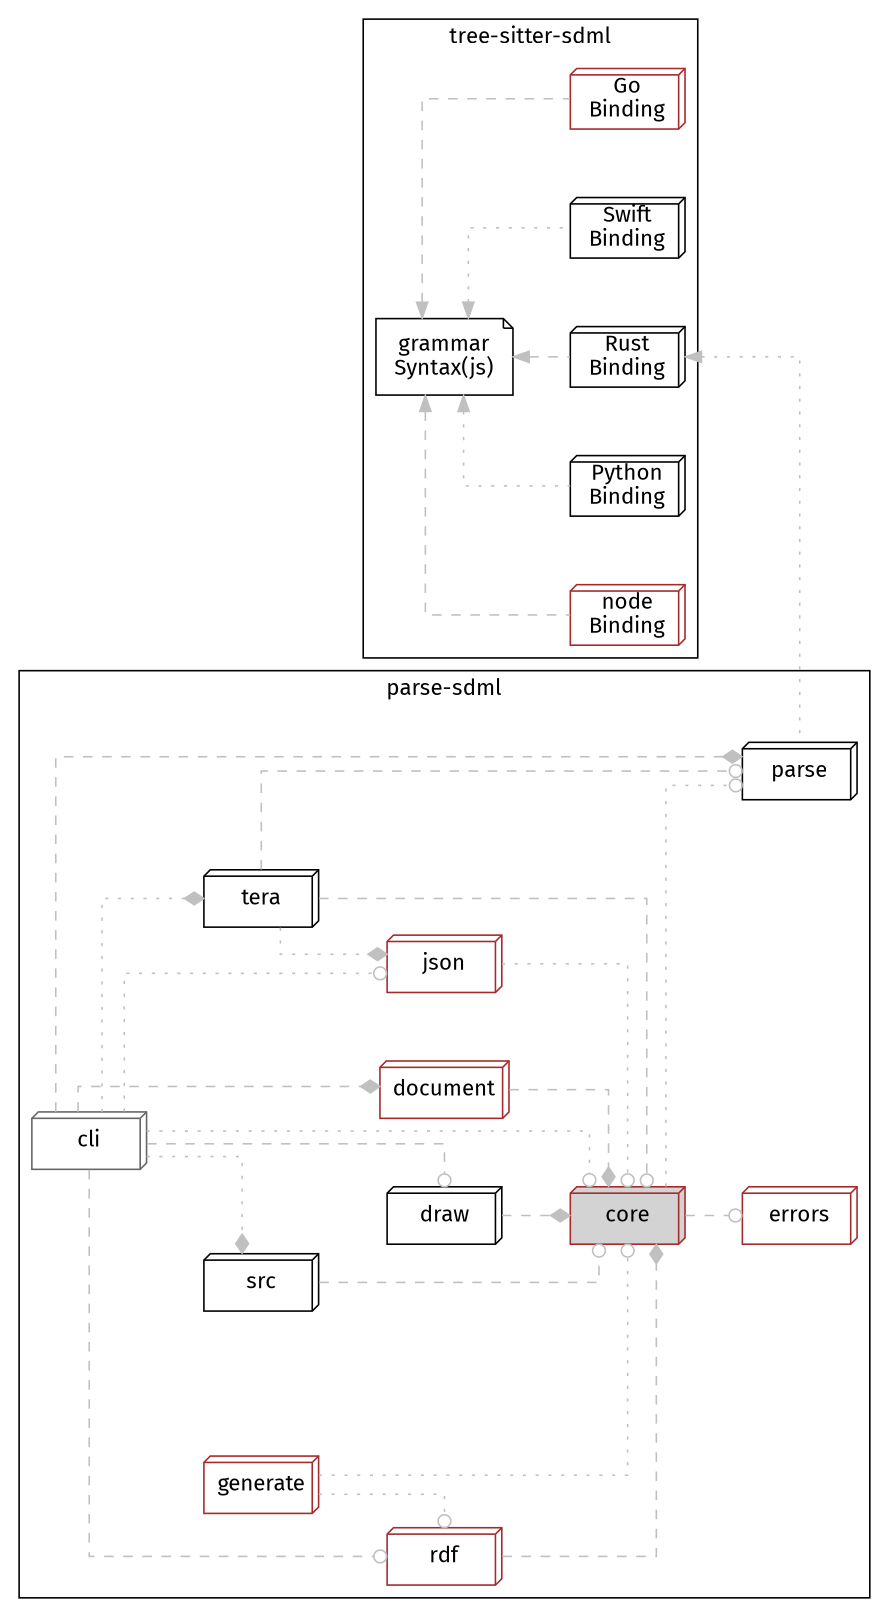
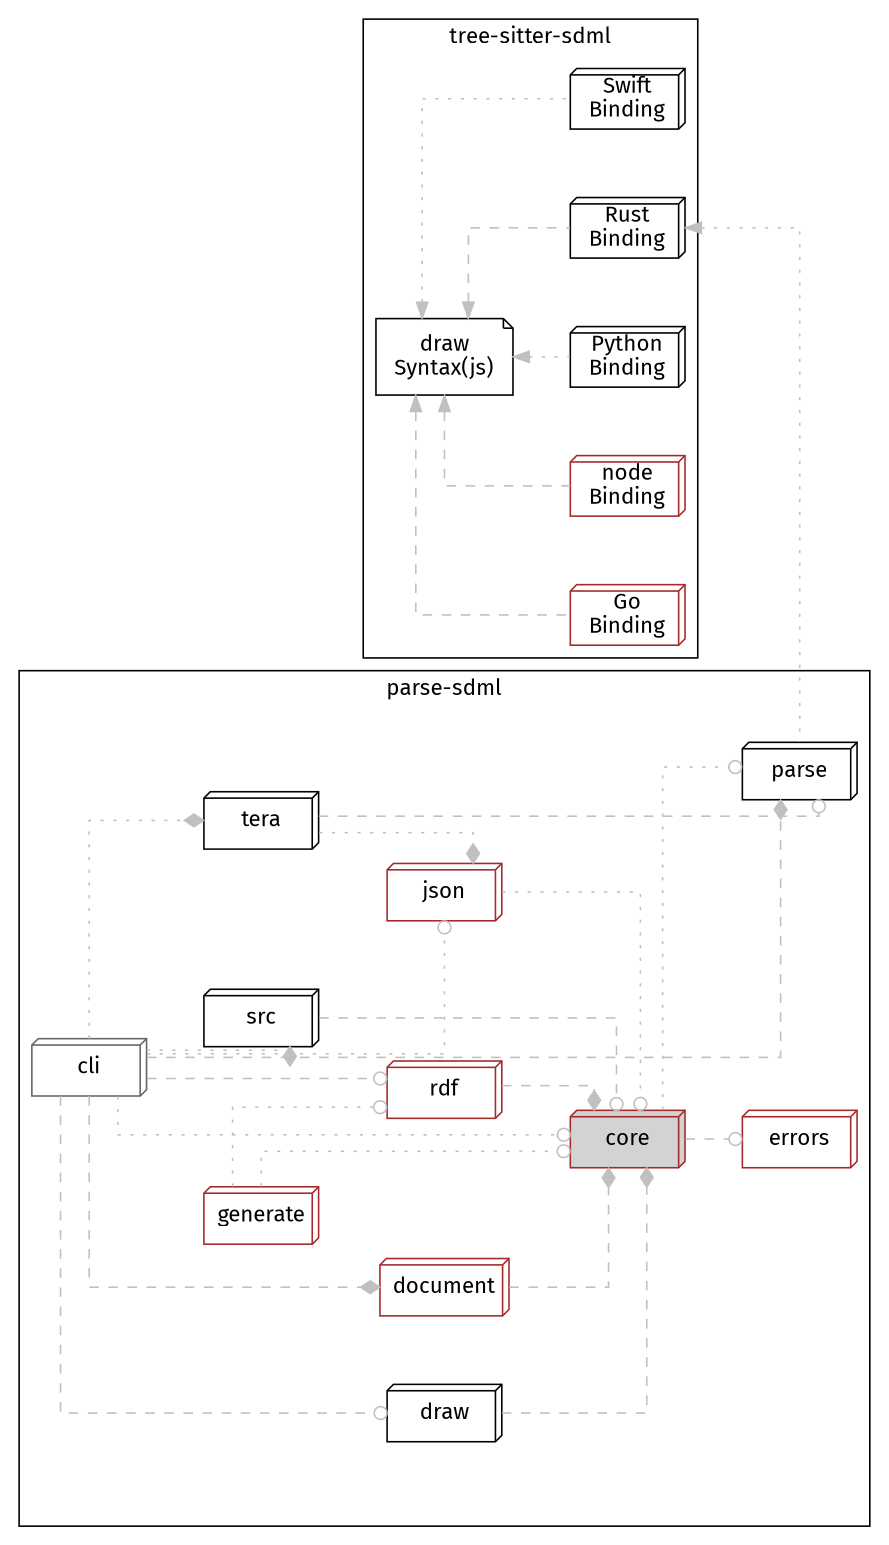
node "grammar Syntax(js)": label "grammar Syntax(js)" -> "draw Syntax(js)"
edge "tera" -> "core": removed
